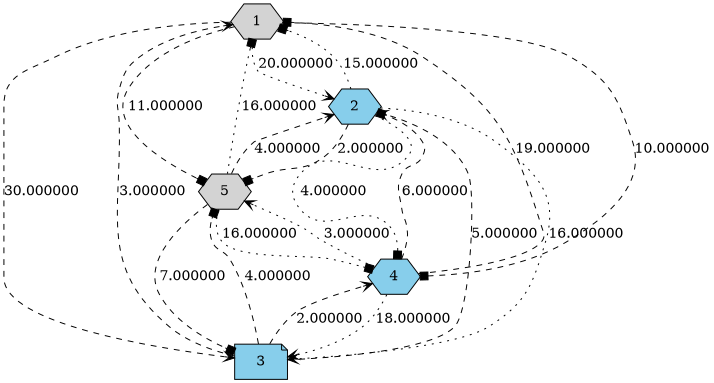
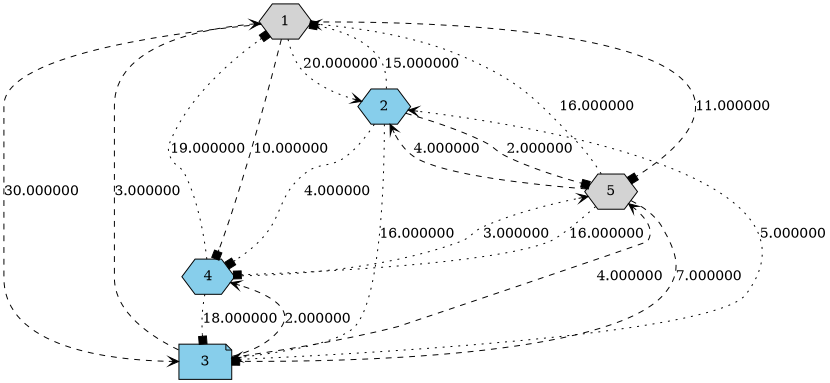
edge "5" -> "1": arrowhead box -> vee
edge "4" -> "1": style dashed -> dotted
edge "4" -> "2": removed, label "6.000000"
edge "3" -> "5": arrowhead box -> vee
edge "3" -> "2": style dashed -> dotted
edge "4" -> "3": arrowhead vee -> box
